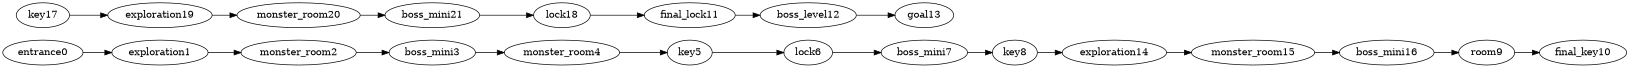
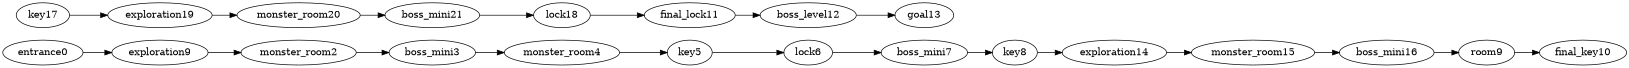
node "exploration1": label "exploration1" -> "exploration9"
